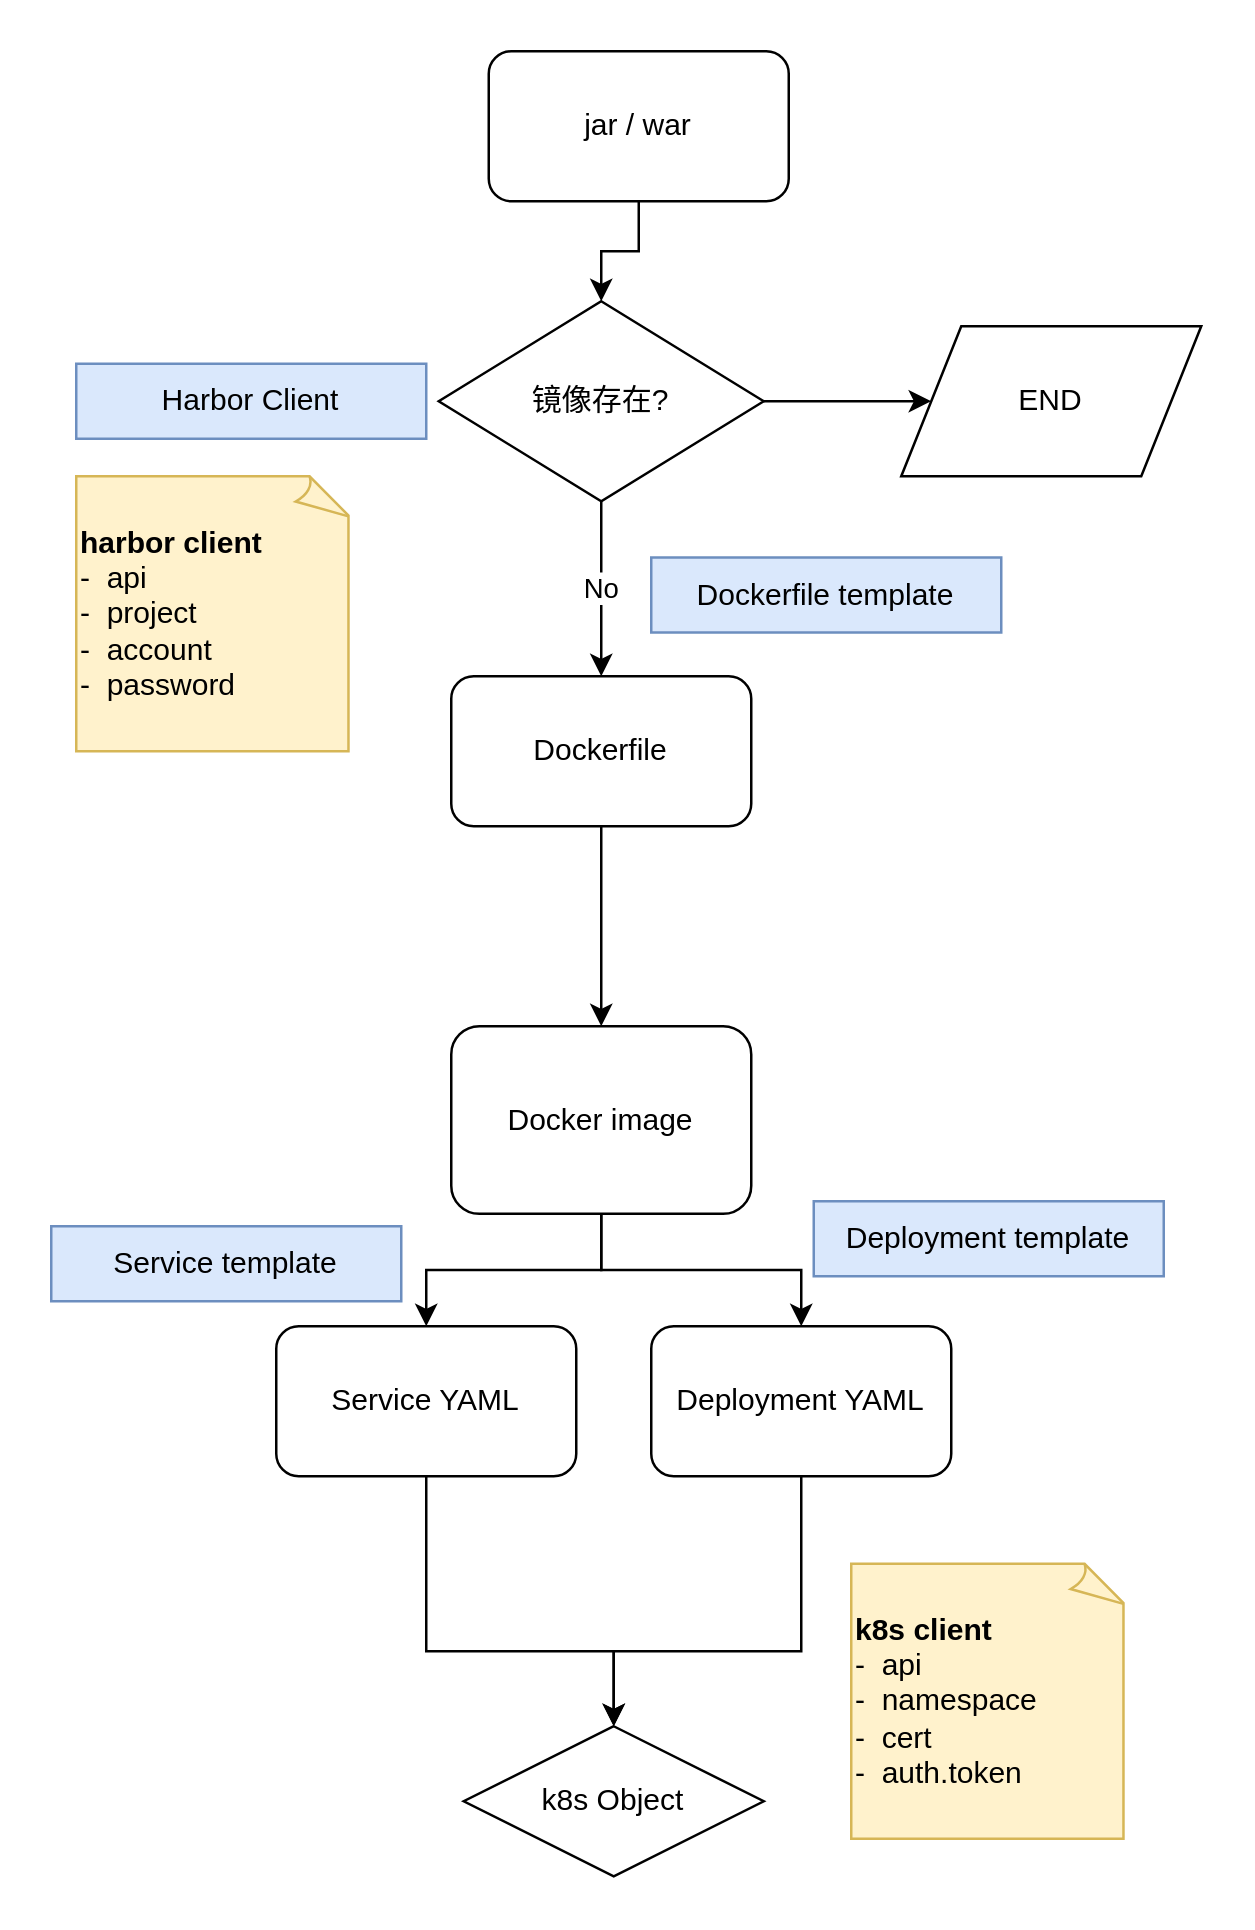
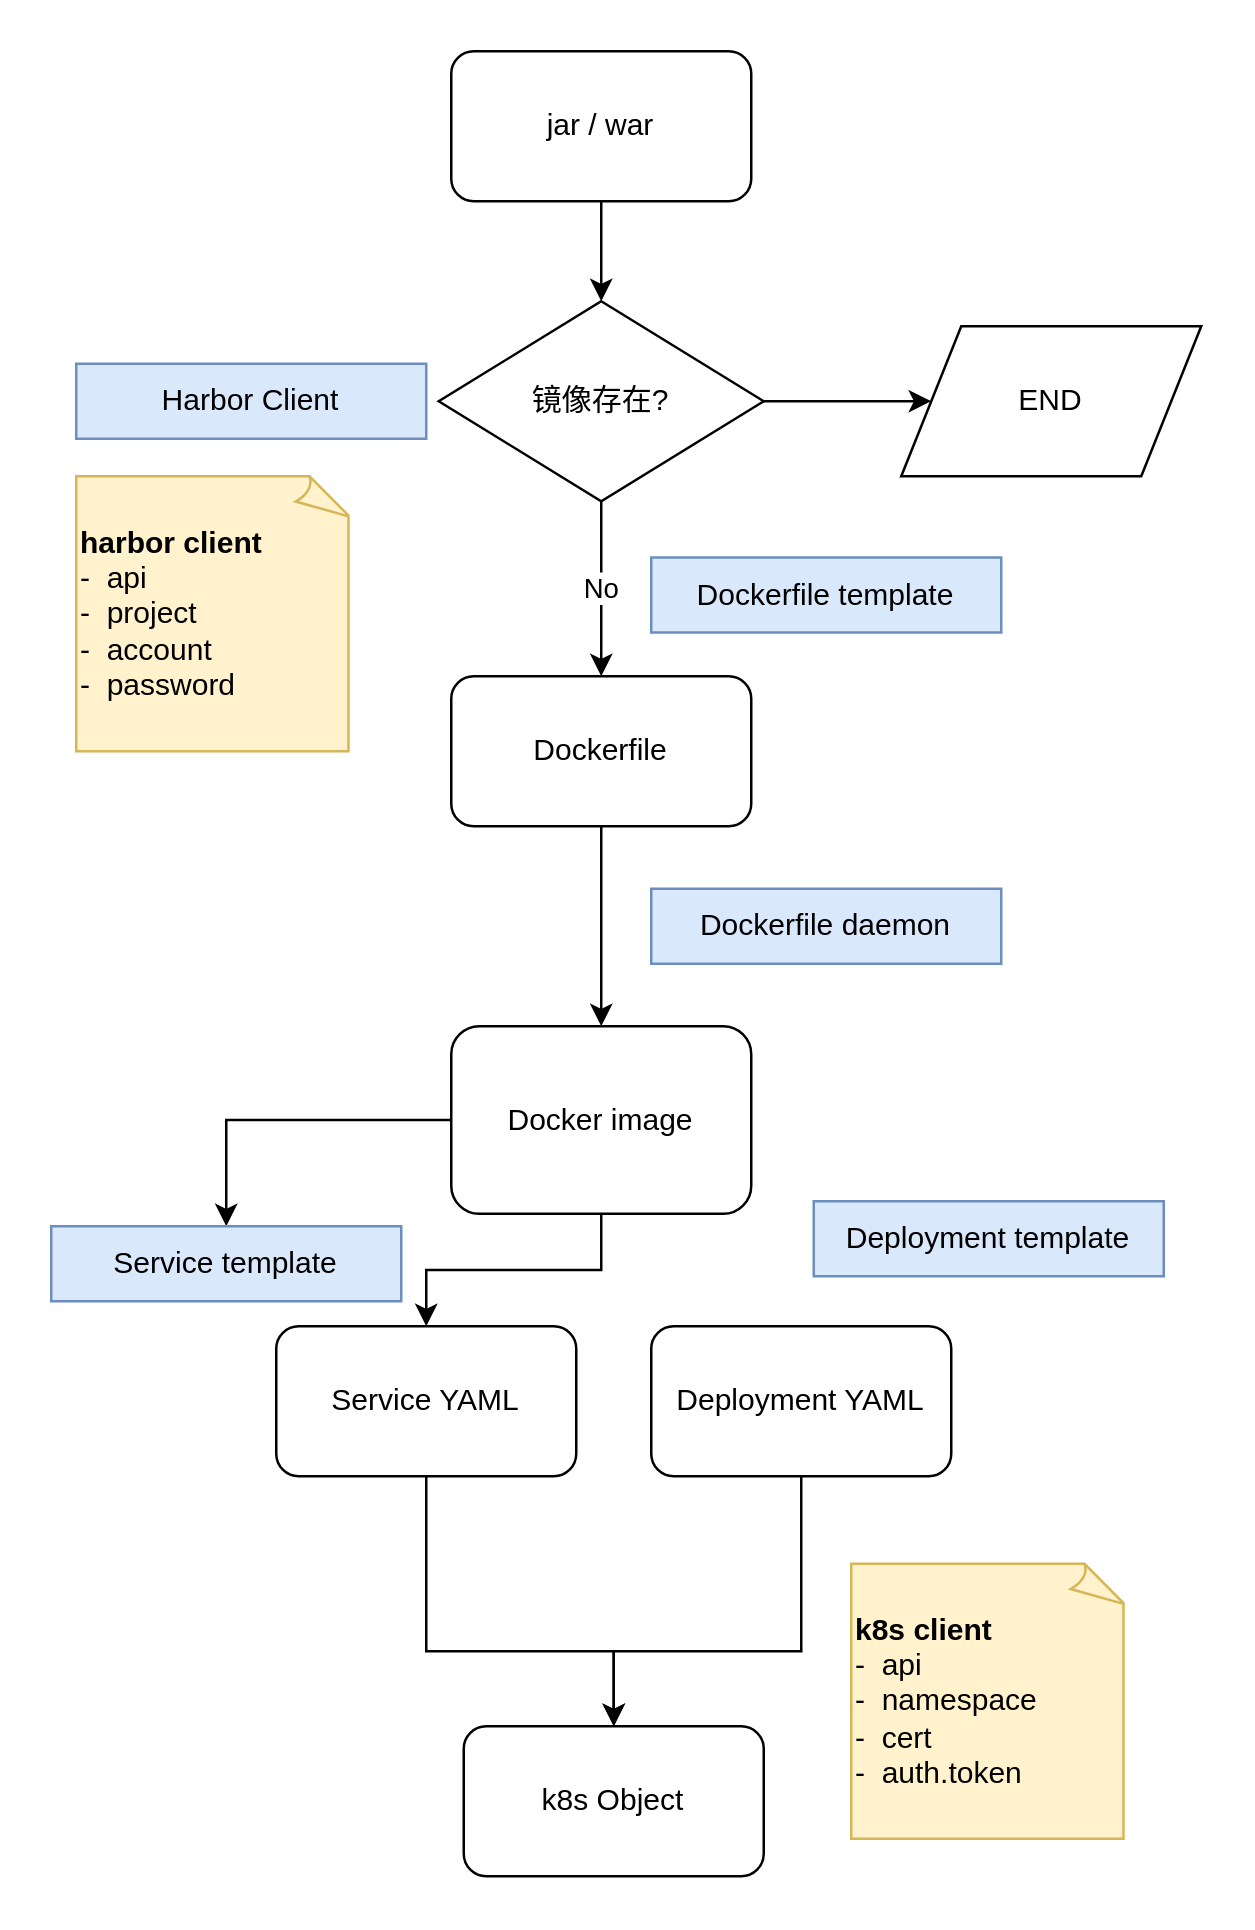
node "jar / war": moved (639, 126) -> (601, 126)
node "Dockerfile daemon": added
edge "Docker image" -> "Deployment YAML": now "Docker image" -> "Service template"
node "k8s Object": shape diamond -> rounded rectangle
